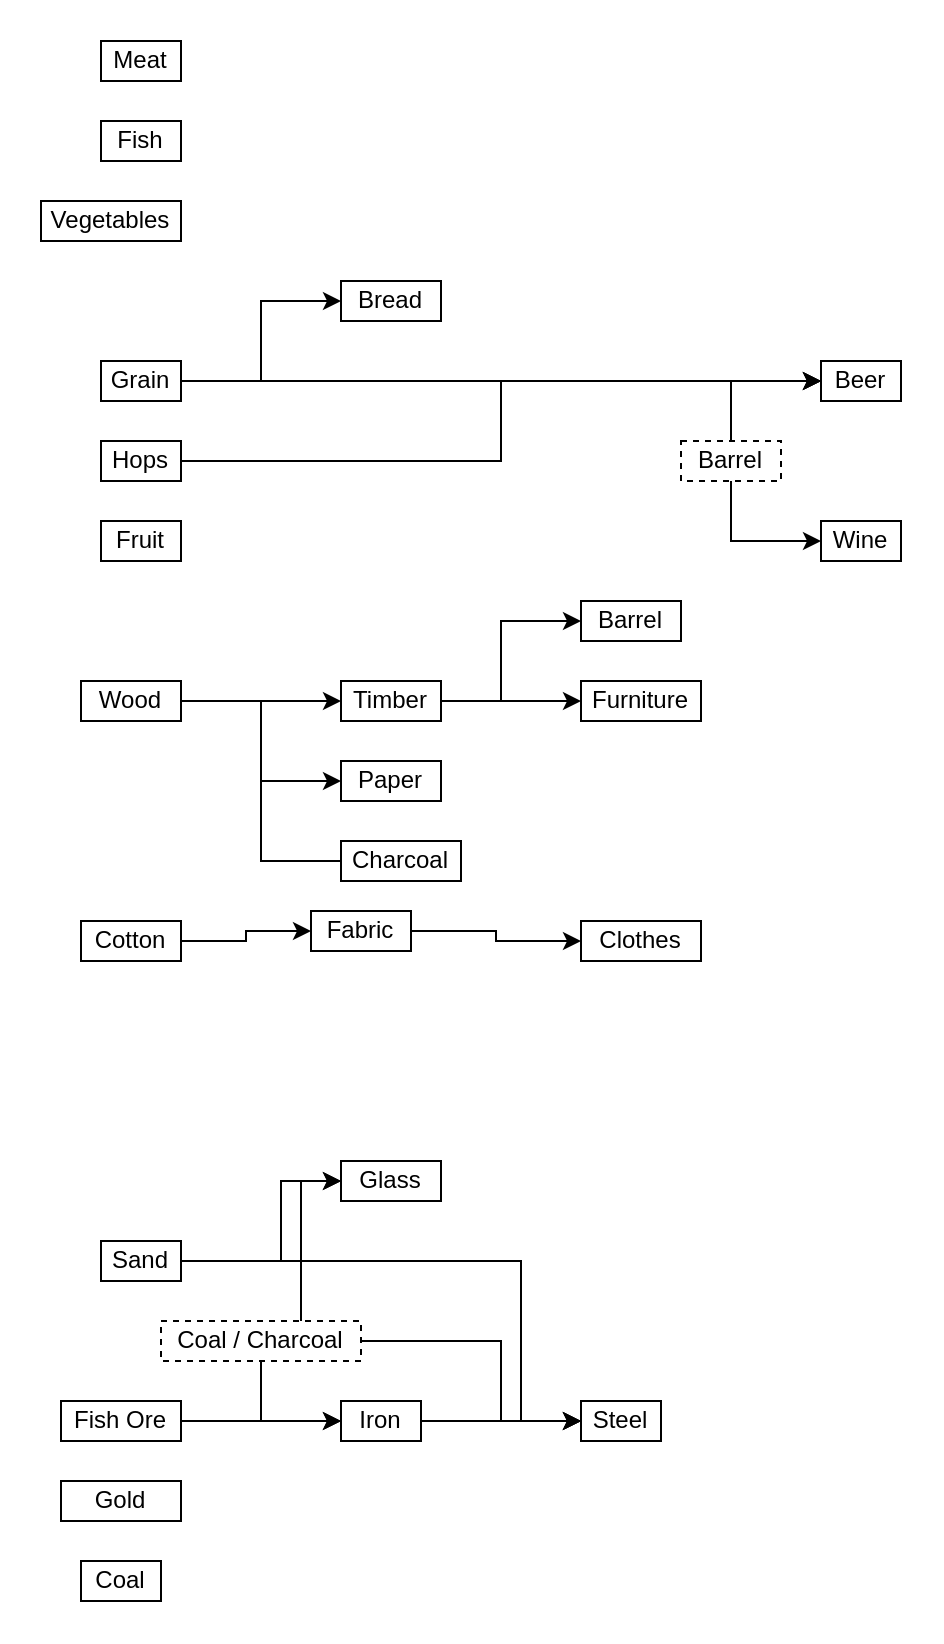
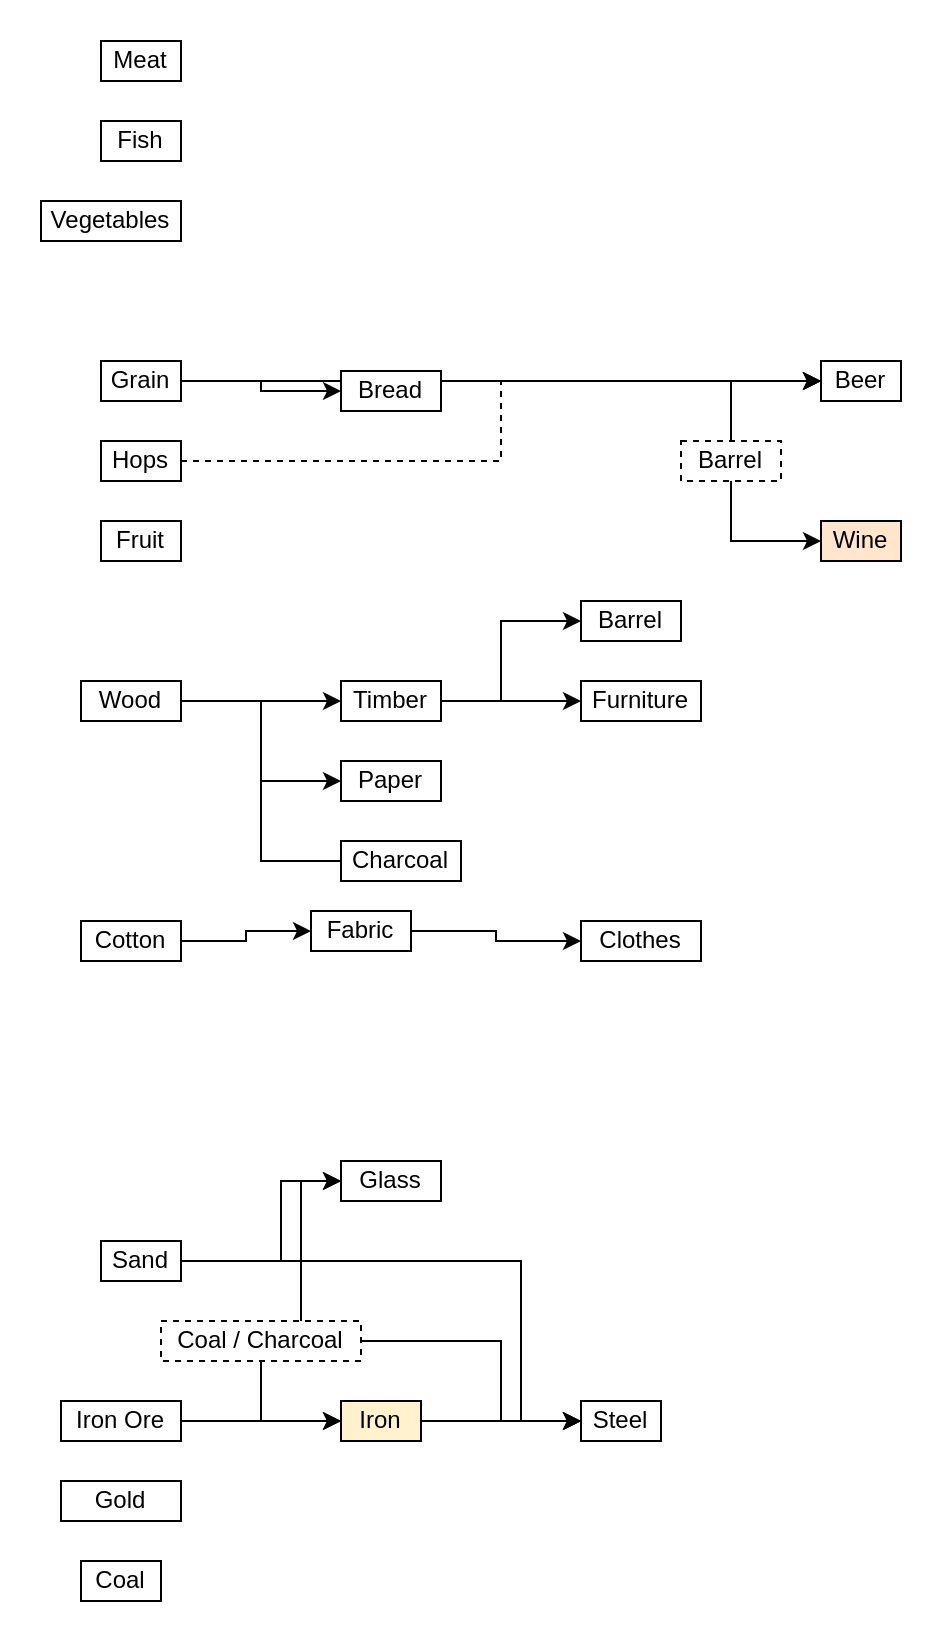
node "Bread": moved (391, 301) -> (391, 391)
edge "Hops" -> "Beer": style solid -> dashed
node "Wine": fillcolor #ffffff -> #ffe6cc
node "Fish Ore": label "Fish Ore" -> "Iron Ore"
node "Iron": fillcolor #ffffff -> #fff2cc
